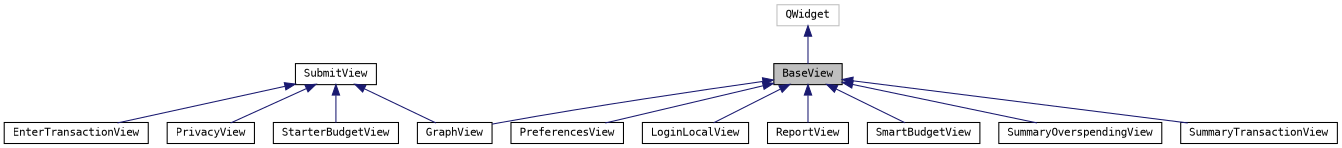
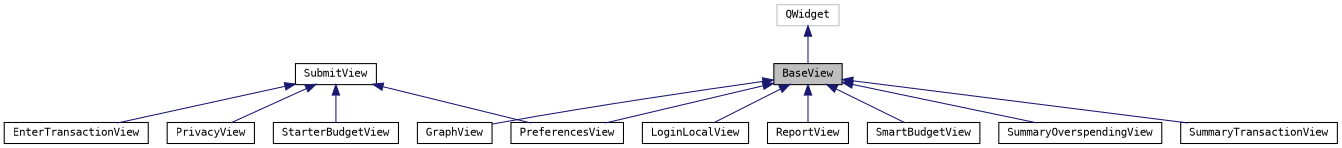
edge "GraphView" -> "SubmitView": now "PreferencesView" -> "SubmitView"
